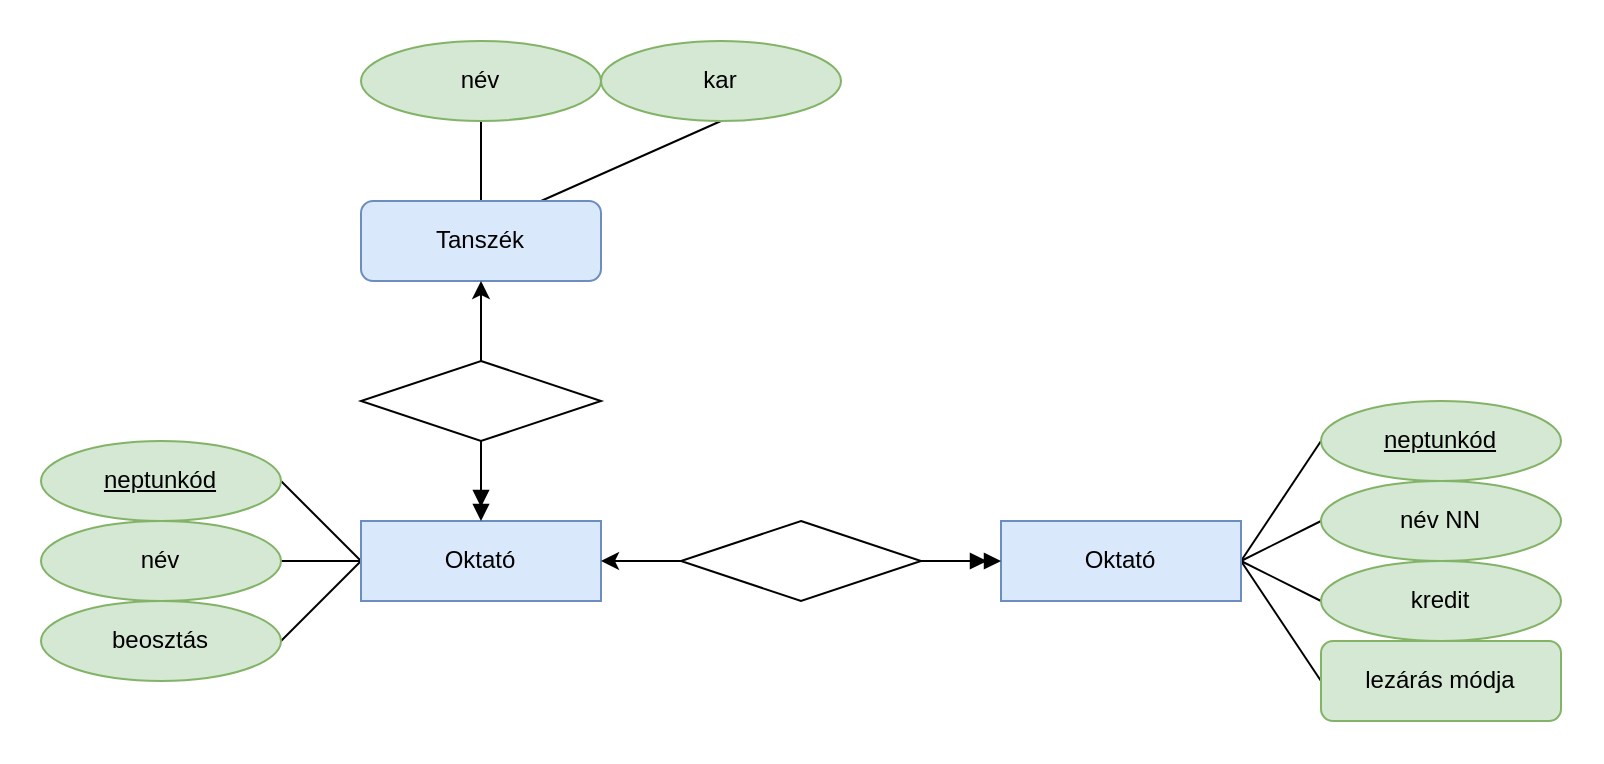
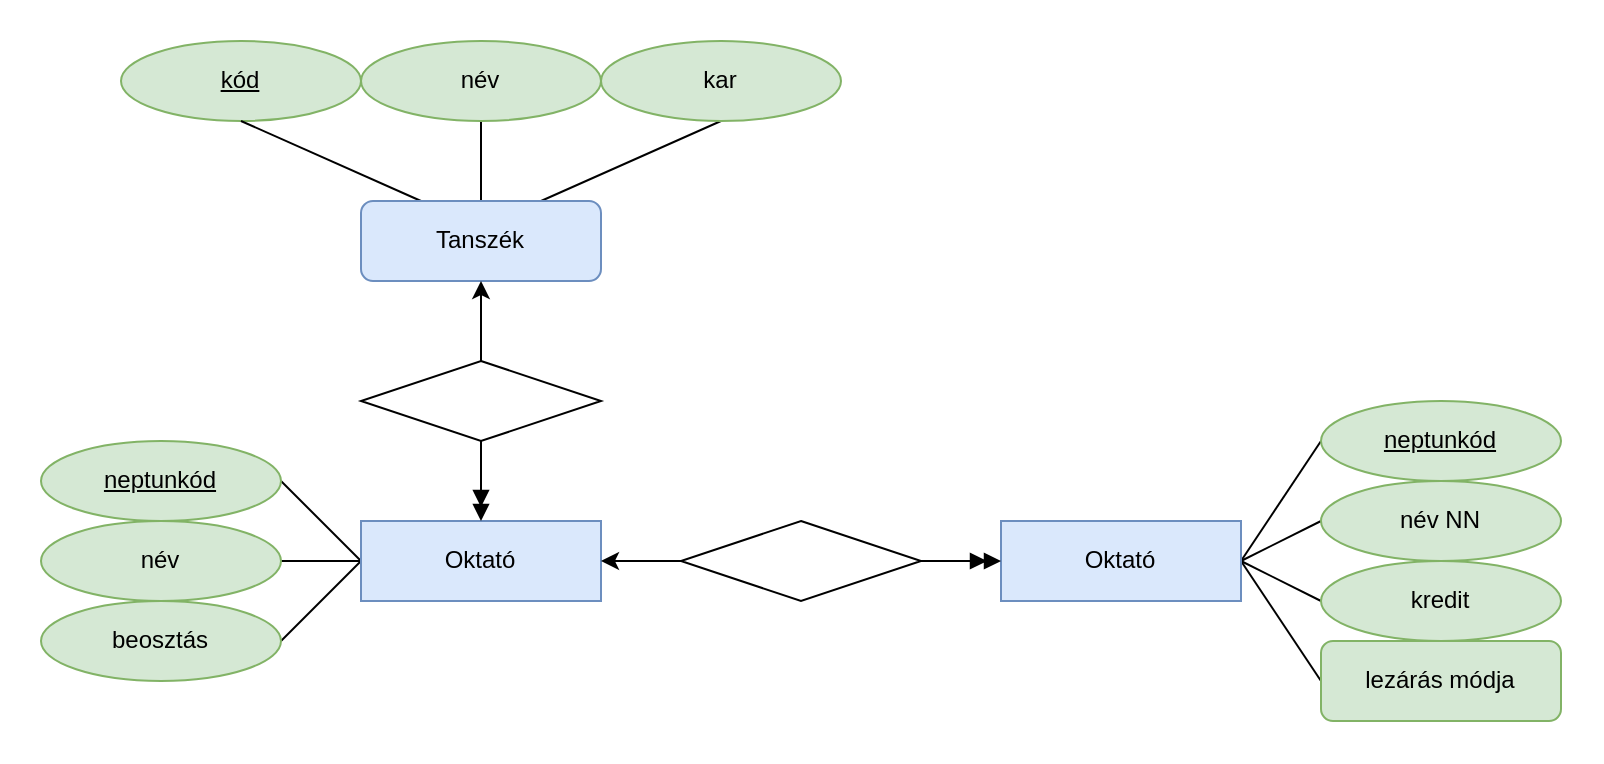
node "kód": added
edge "kód" -- "Tanszék": added
